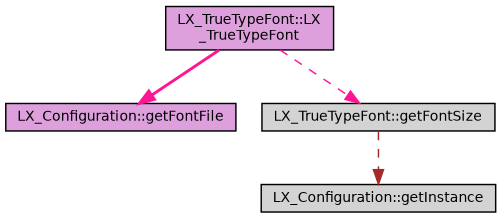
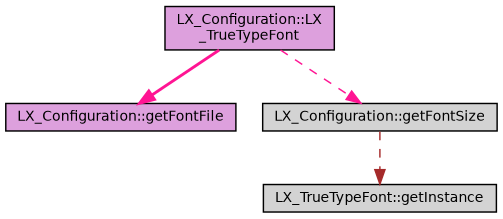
node "LX_TrueTypeFont::LX _TrueTypeFont": label "LX_TrueTypeFont::LX _TrueTypeFont" -> "LX_Configuration::LX _TrueTypeFont"
node "LX_TrueTypeFont::getFontSize": label "LX_TrueTypeFont::getFontSize" -> "LX_Configuration::getFontSize"
node "LX_Configuration::getInstance": label "LX_Configuration::getInstance" -> "LX_TrueTypeFont::getInstance"
